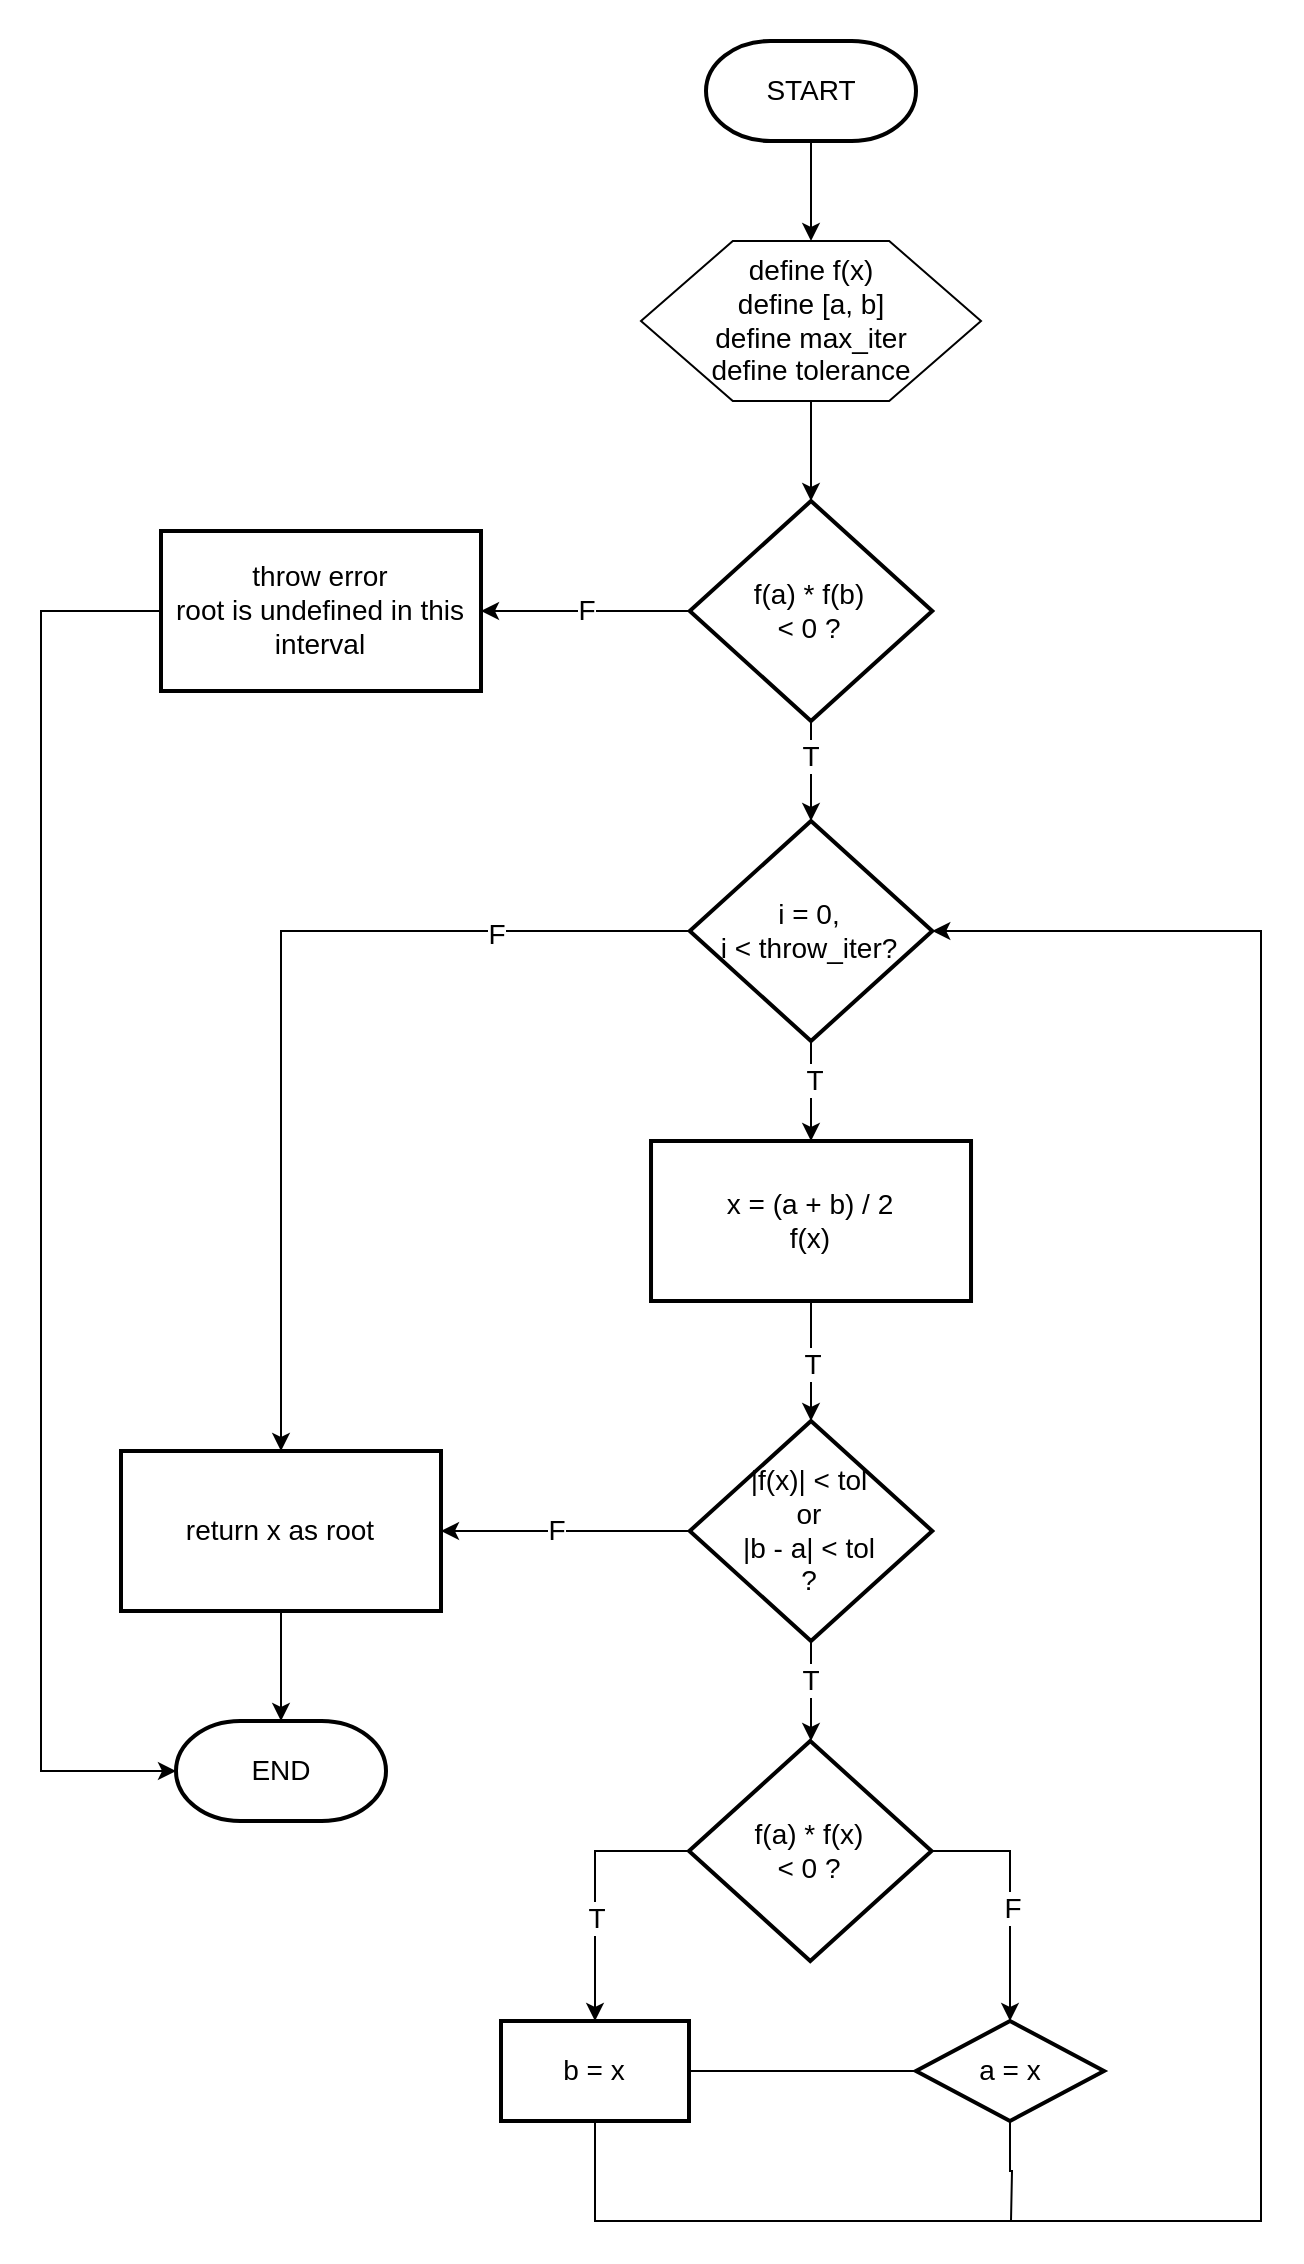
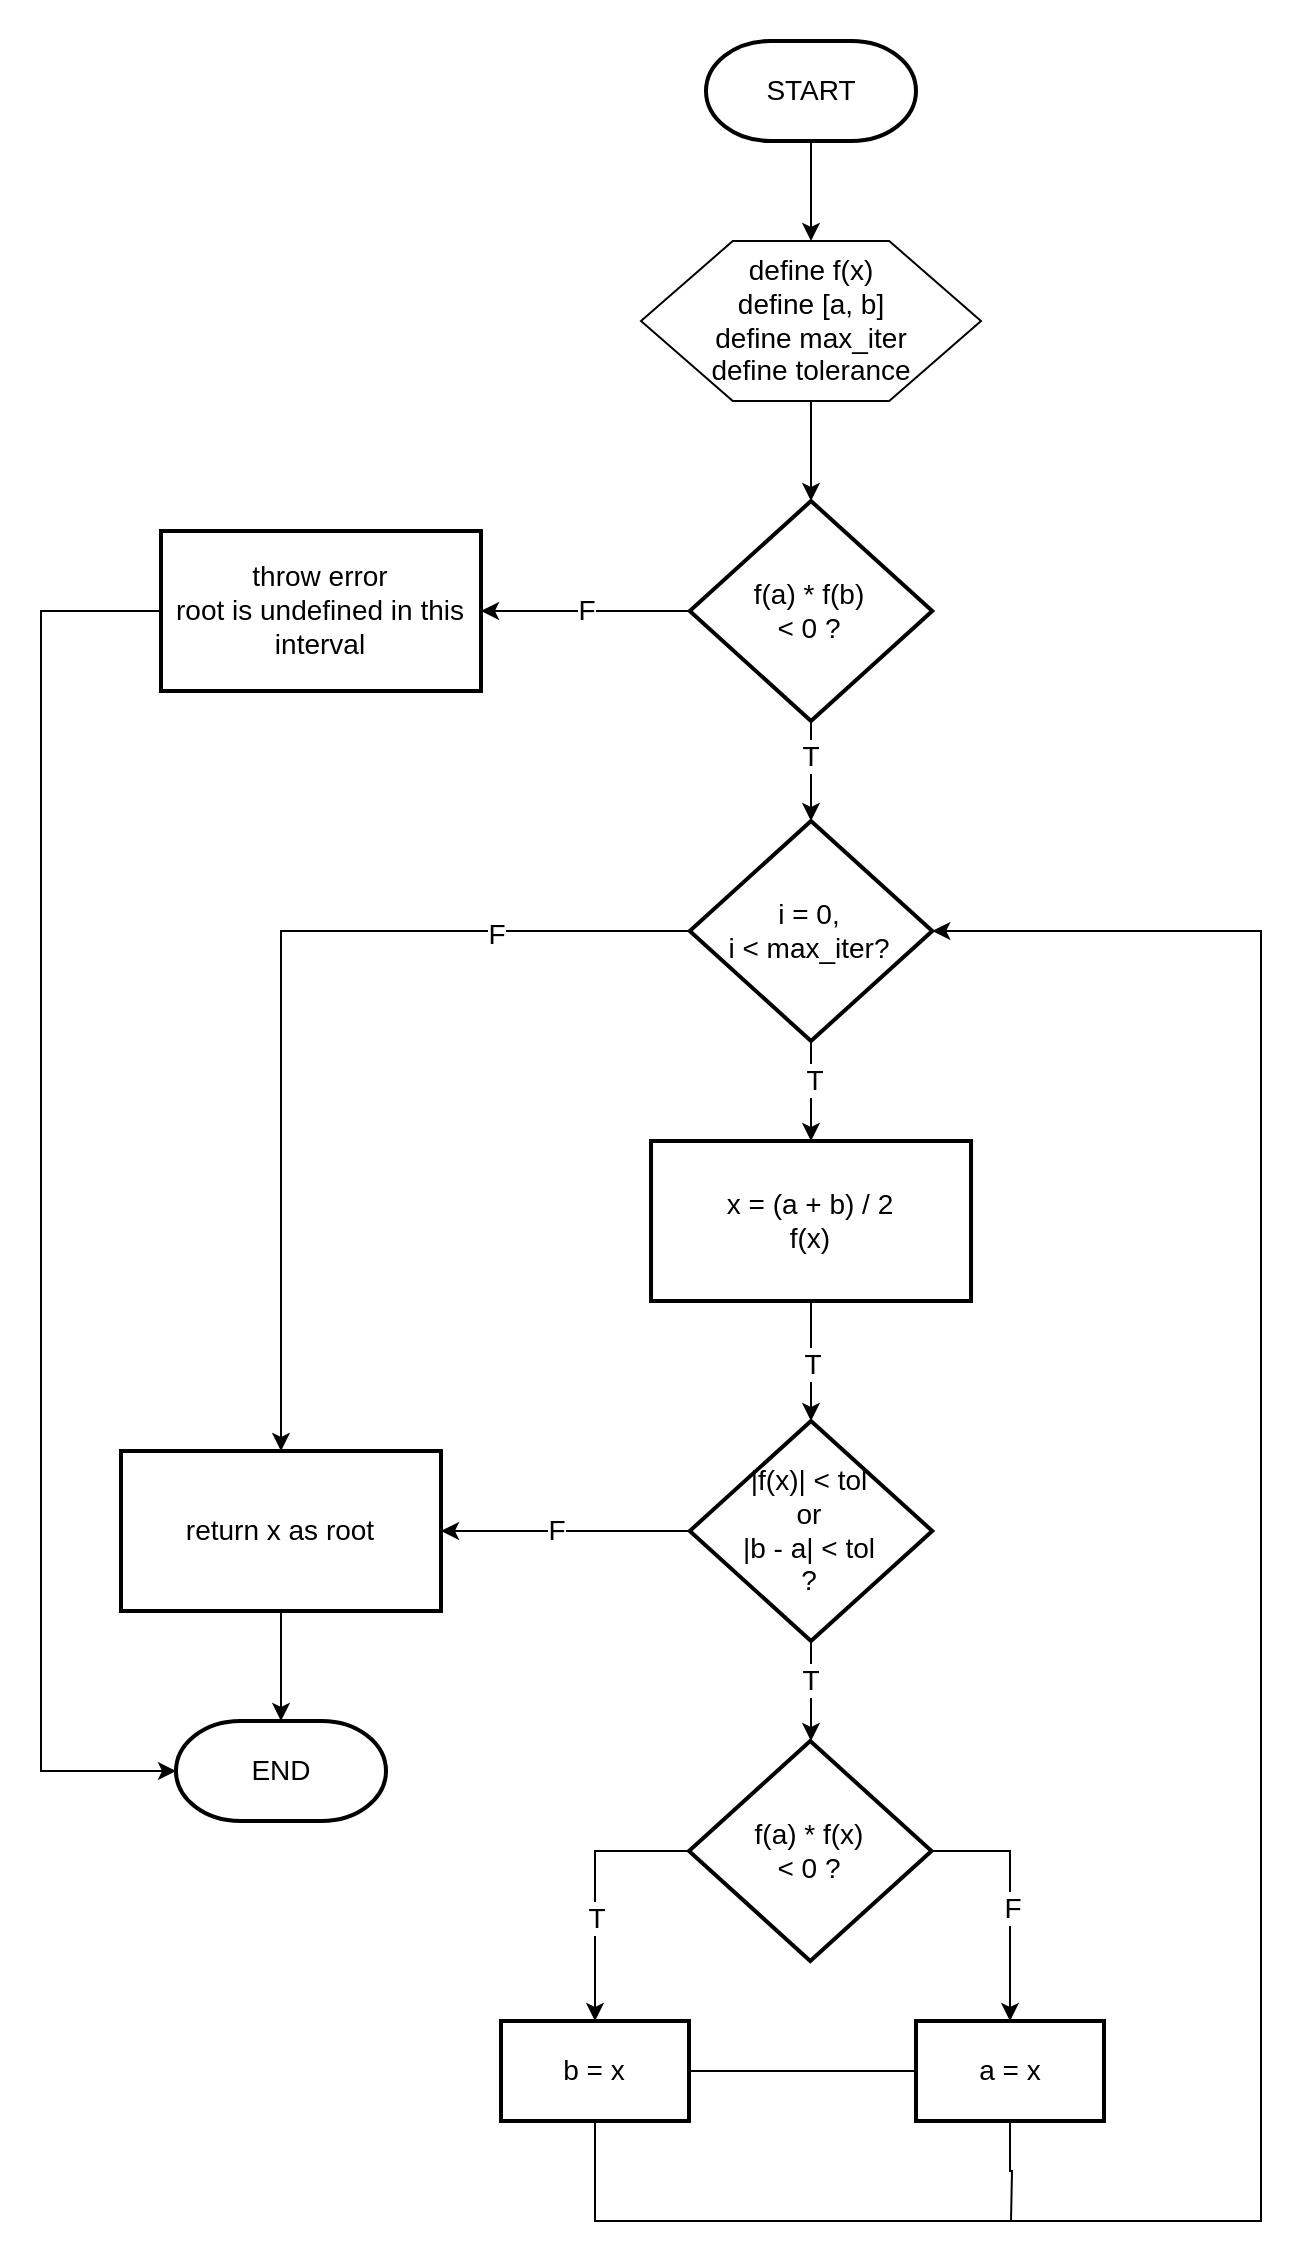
node "i = 0, i < throw_iter?": label "i = 0, i < throw_iter?" -> "i = 0, i < max_iter?"
node "a = x": shape diamond -> rounded rectangle
